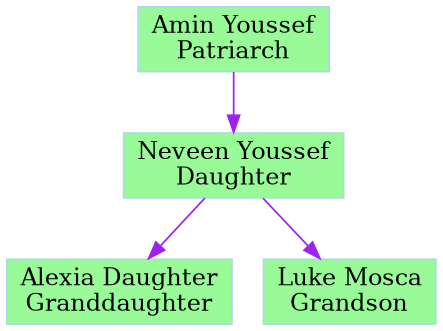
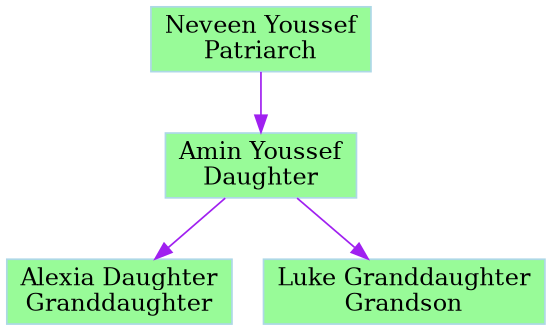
node "Amin Youssef Patriarch": label "Amin Youssef Patriarch" -> "Neveen Youssef Patriarch"
node "Neveen Youssef Daughter": label "Neveen Youssef Daughter" -> "Amin Youssef Daughter"
node "Luke Mosca Grandson": label "Luke Mosca Grandson" -> "Luke Granddaughter Grandson"
